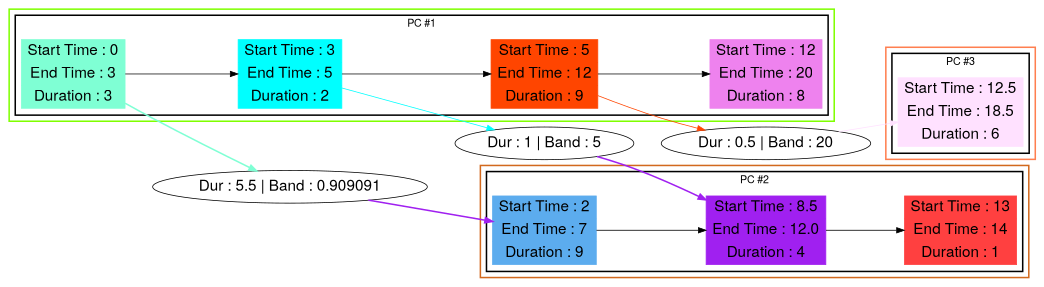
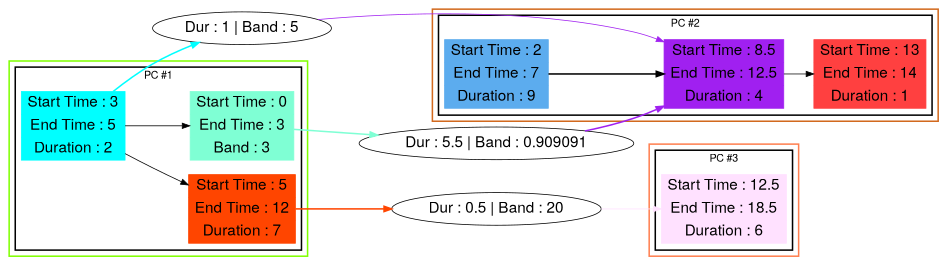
edge "Start Time : 0" -> "Start Time : 3": reversed
node "Start Time : 12": removed
node "Start Time : 0": text "Duration : 3" -> "Band : 3"
node "Start Time : 5": text "Duration : 9" -> "Duration : 7"
edge "Start Time : 3" -> "Dur : 1 | Band : 5": style solid -> bold
edge "Start Time : 5" -> "Dur : 0.5 | Band : 20": style solid -> bold
edge "Dur : 1 | Band : 5" -> "Start Time : 8.5": style bold -> solid
edge "Dur : 5.5 | Band : 0.909091" -> "Start Time : 2": now "Dur : 5.5 | Band : 0.909091" -> "Start Time : 8.5"
edge "Start Time : 2" -> "Start Time : 8.5": style solid -> bold
node "Start Time : 8.5": text "End Time : 12.0" -> "End Time : 12.5"
